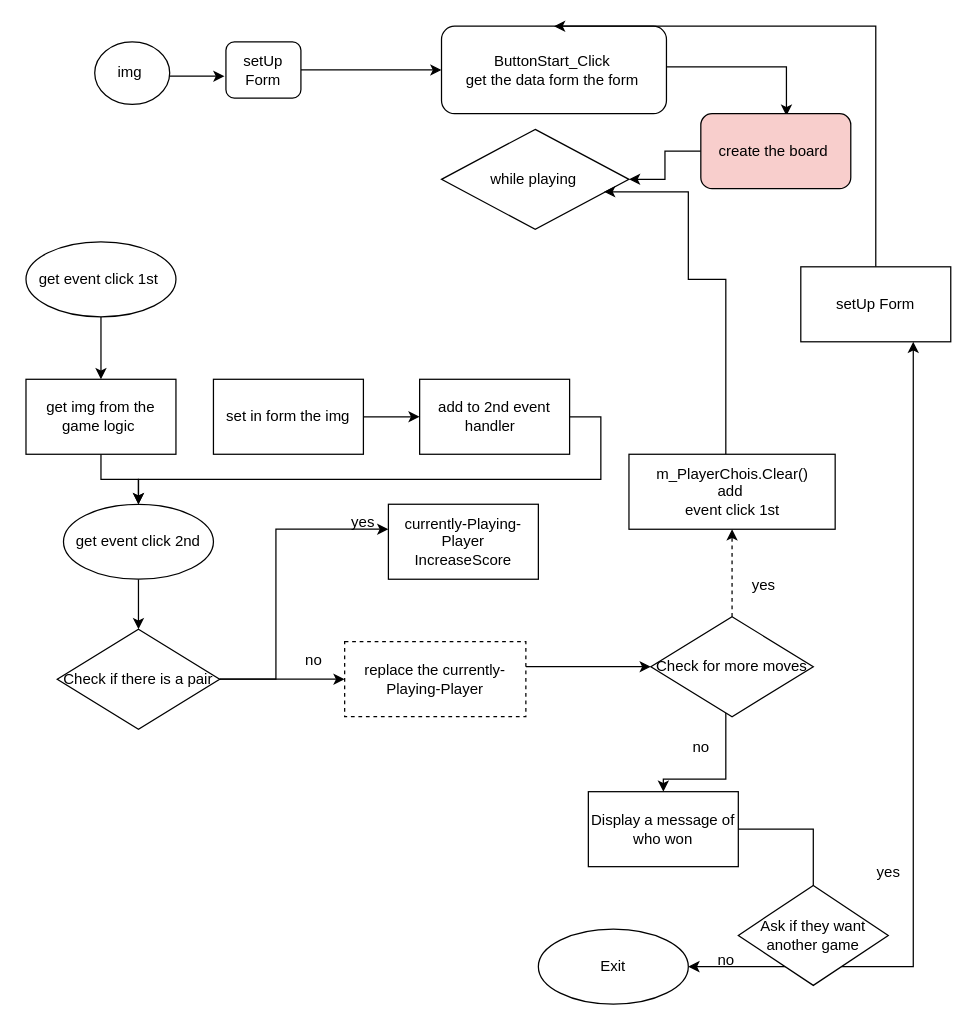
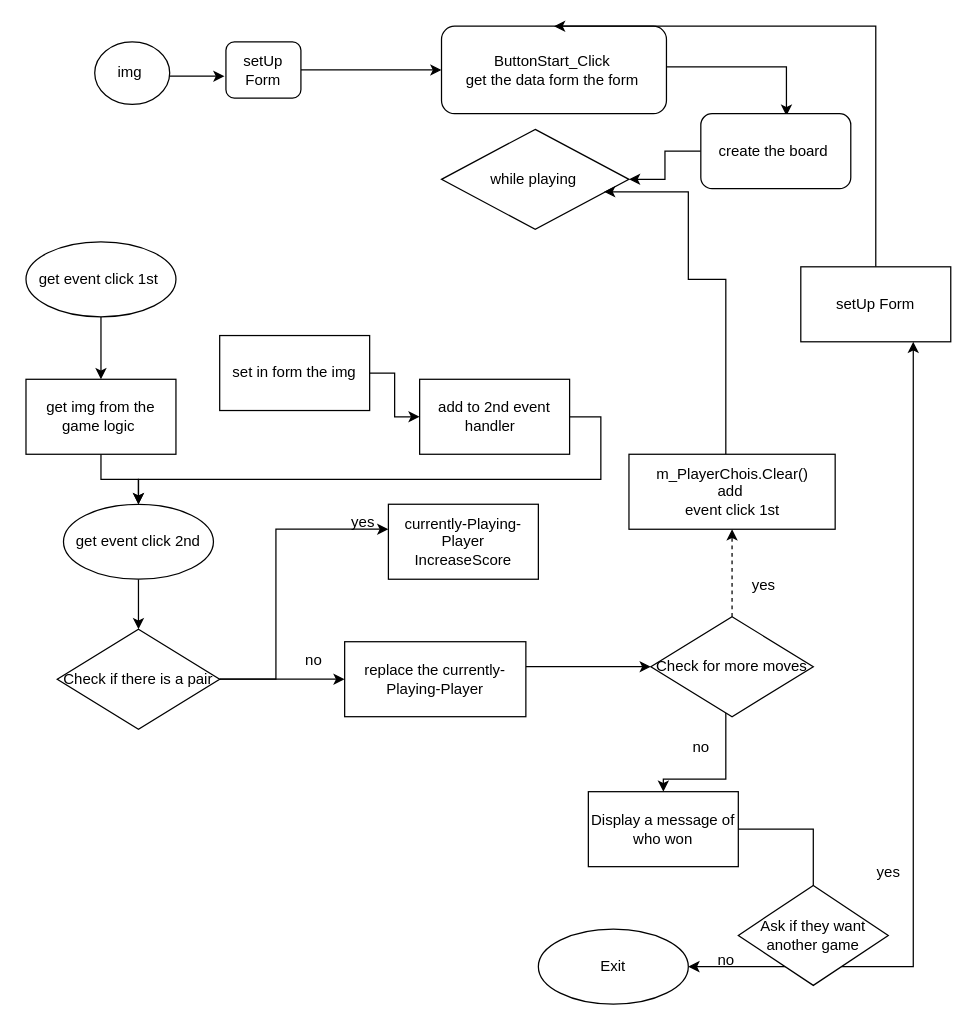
node "create the board": fillcolor #f8cecc -> #ffffff
node "set in form the img": moved (288, 417) -> (294, 373)
node "replace the currently-Playing-Player": style dashed -> solid
